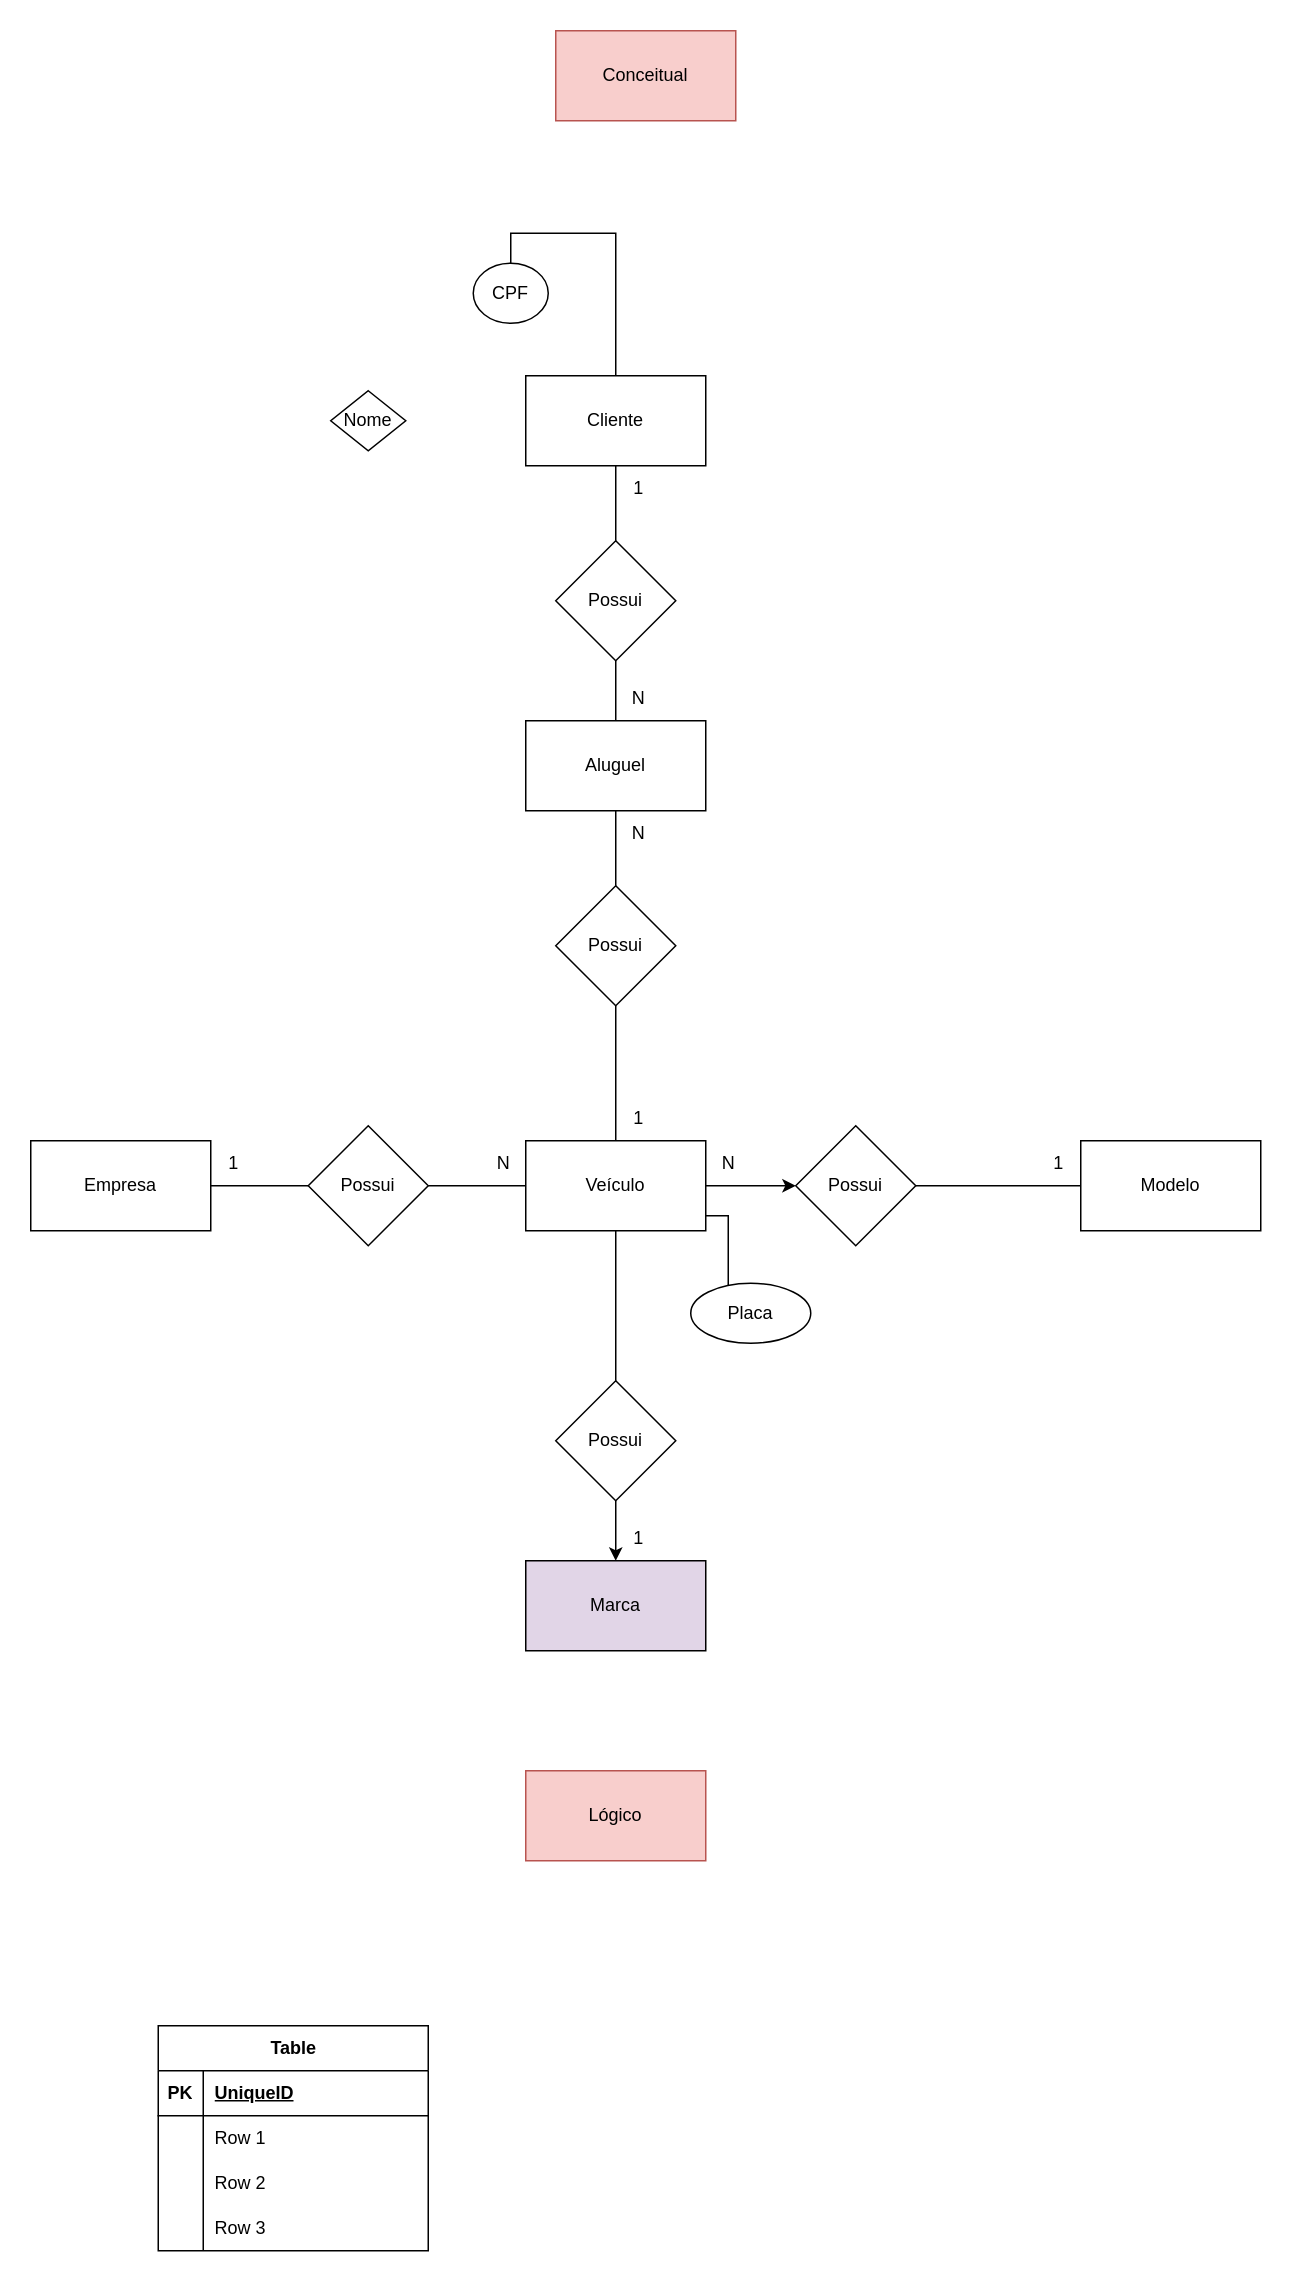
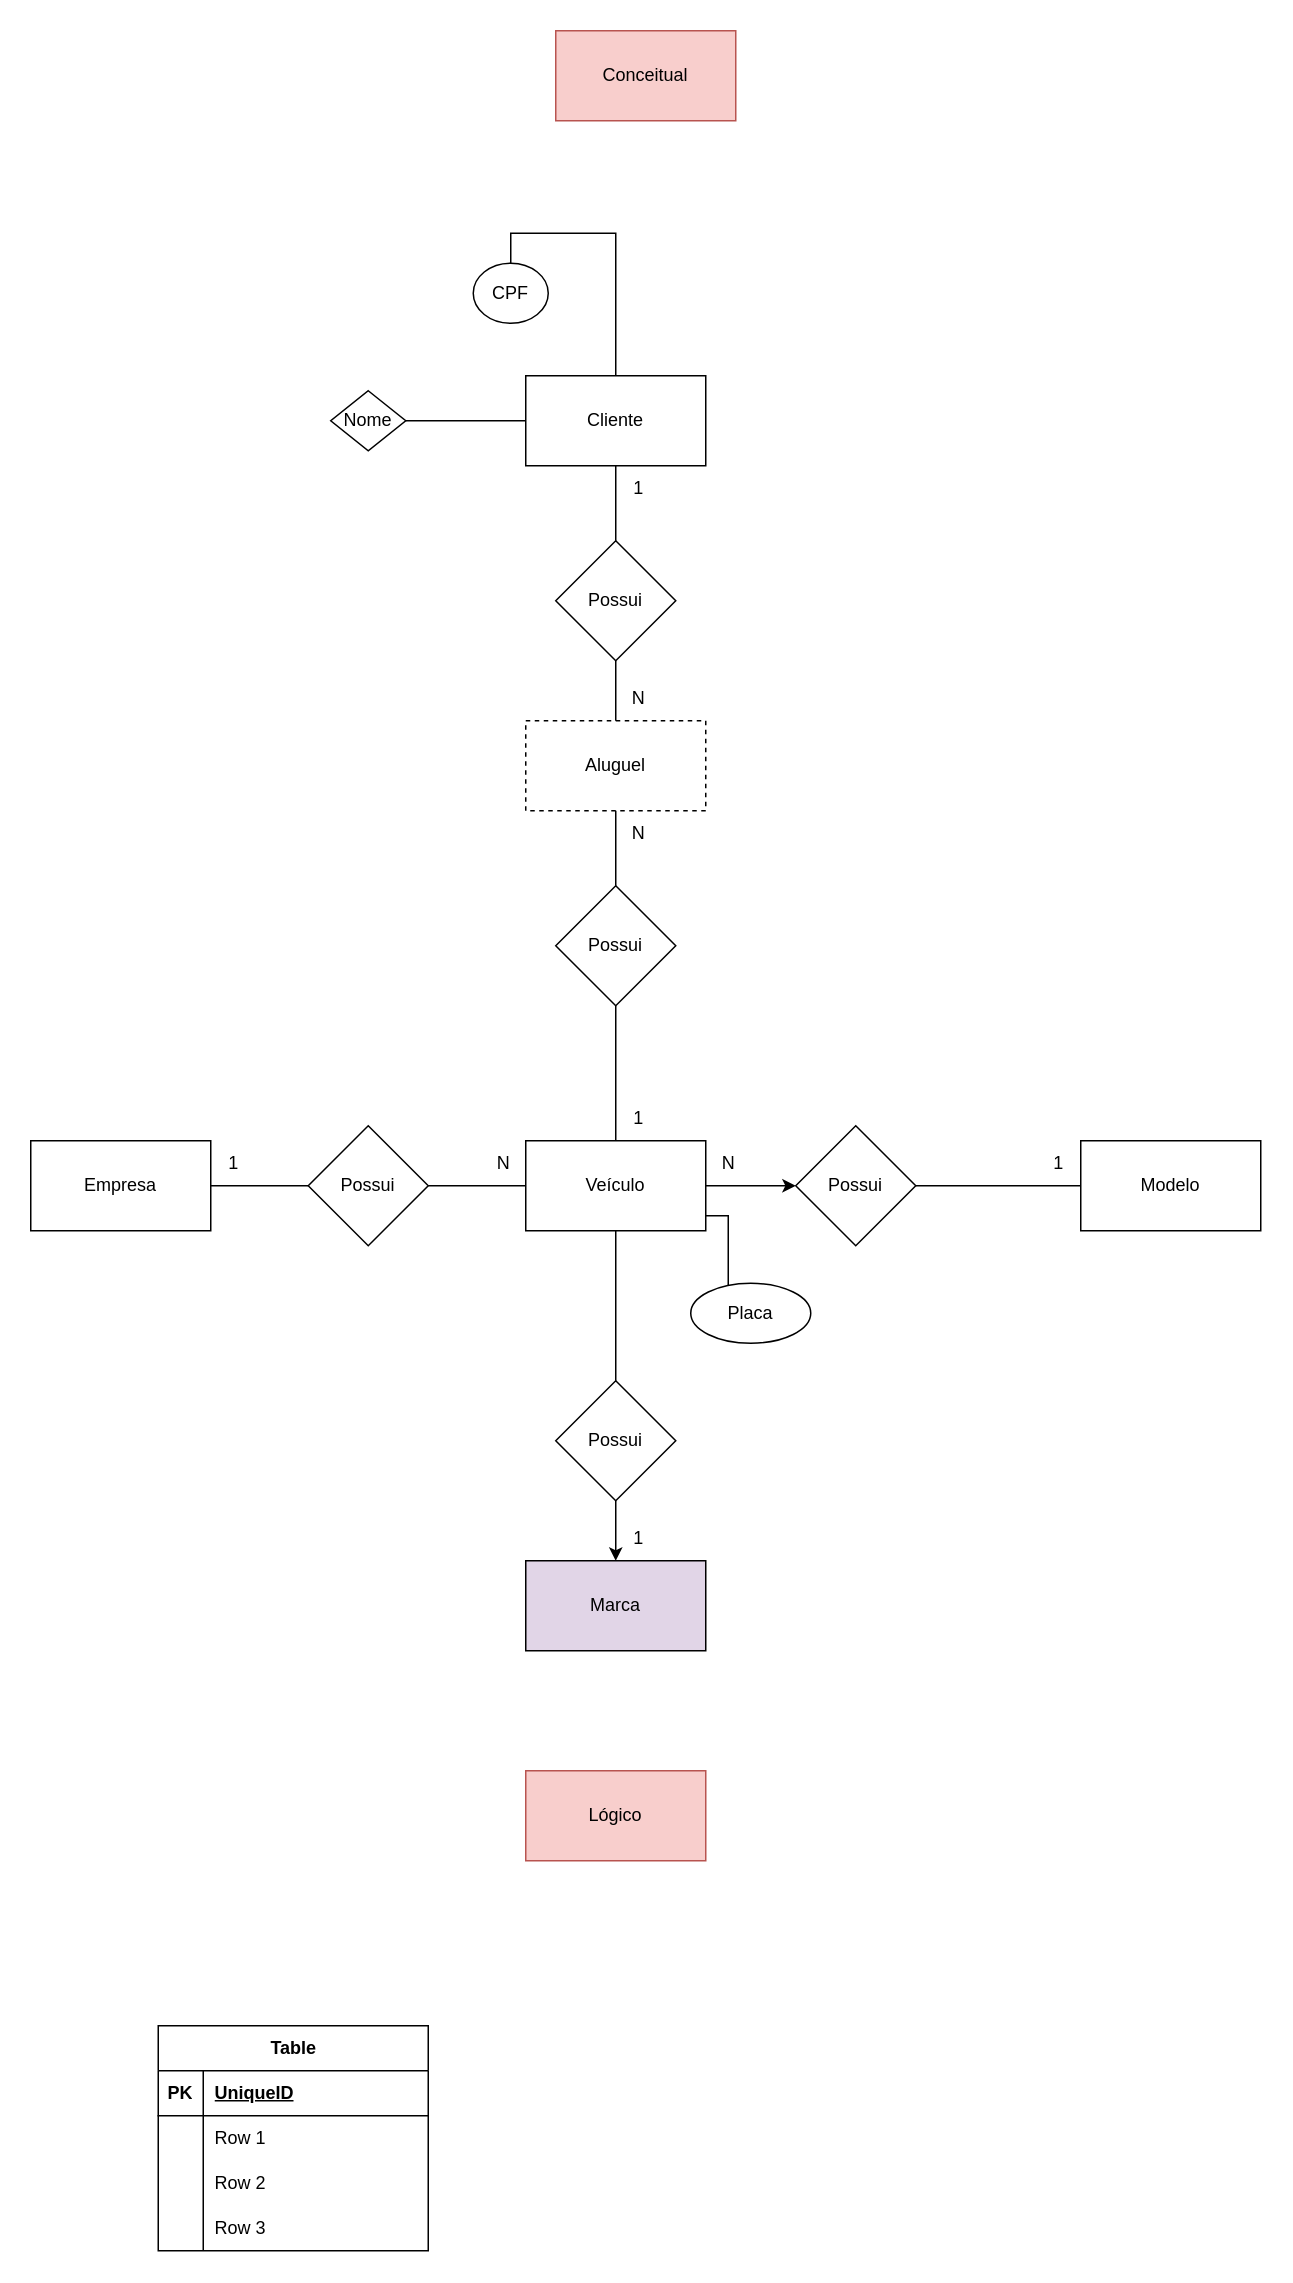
edge "Nome" -- "Cliente": added
node "Aluguel": style solid -> dashed
